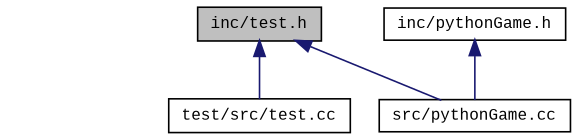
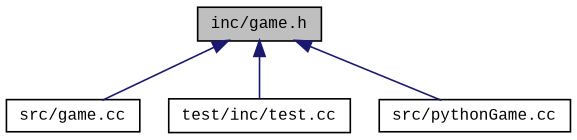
node "inc/test.h": label "inc/test.h" -> "inc/game.h"
node "inc/pythonGame.h": removed
node "src/game.cc": added
node "test/src/test.cc": label "test/src/test.cc" -> "test/inc/test.cc"
